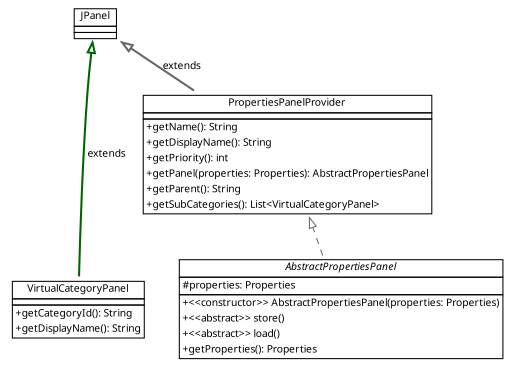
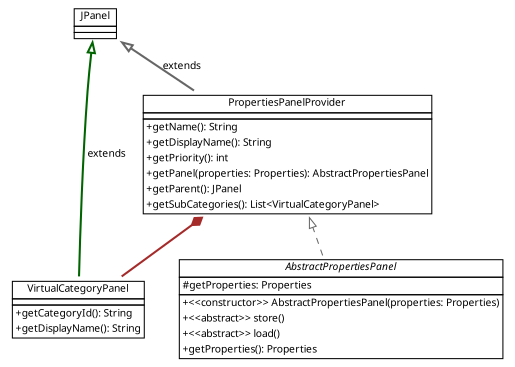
node "PropertiesPanelProvider": text "+getParent(): String" -> "+getParent(): JPanel"
edge "VirtualCategoryPanel" -> "PropertiesPanelProvider": added
node "AbstractPropertiesPanel": text "#properties: Properties" -> "#getProperties: Properties"
